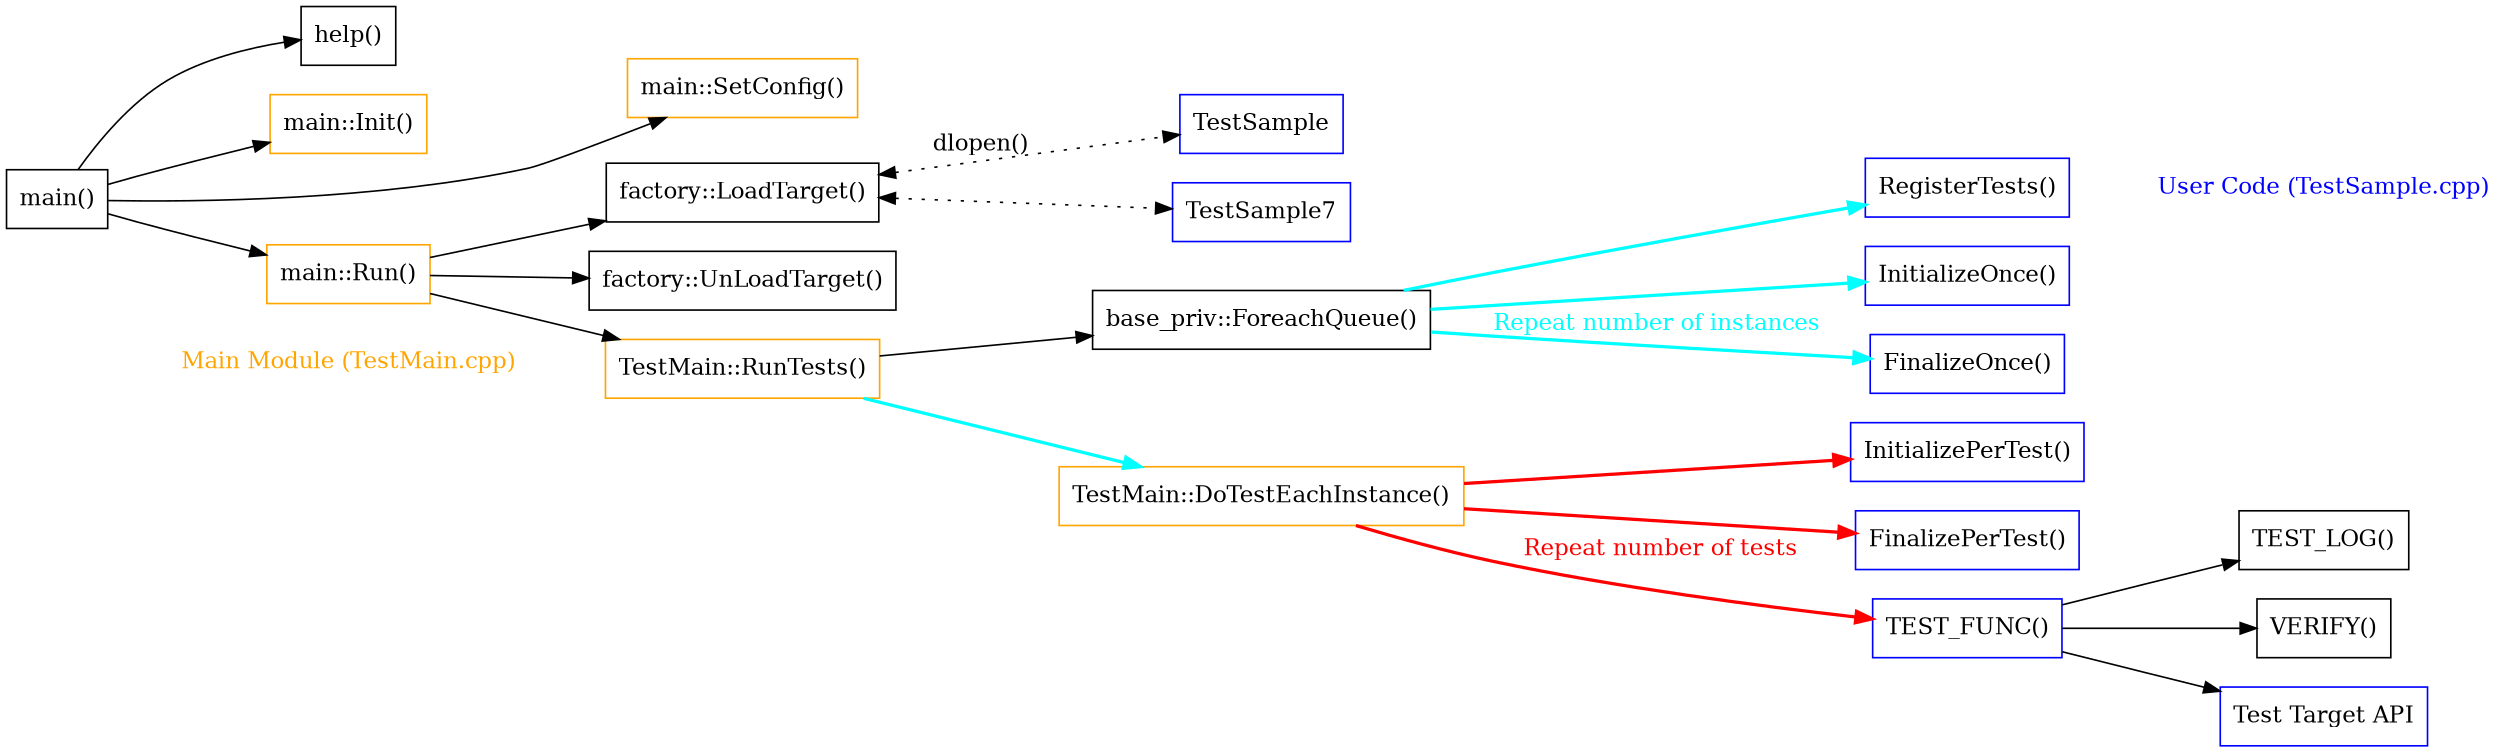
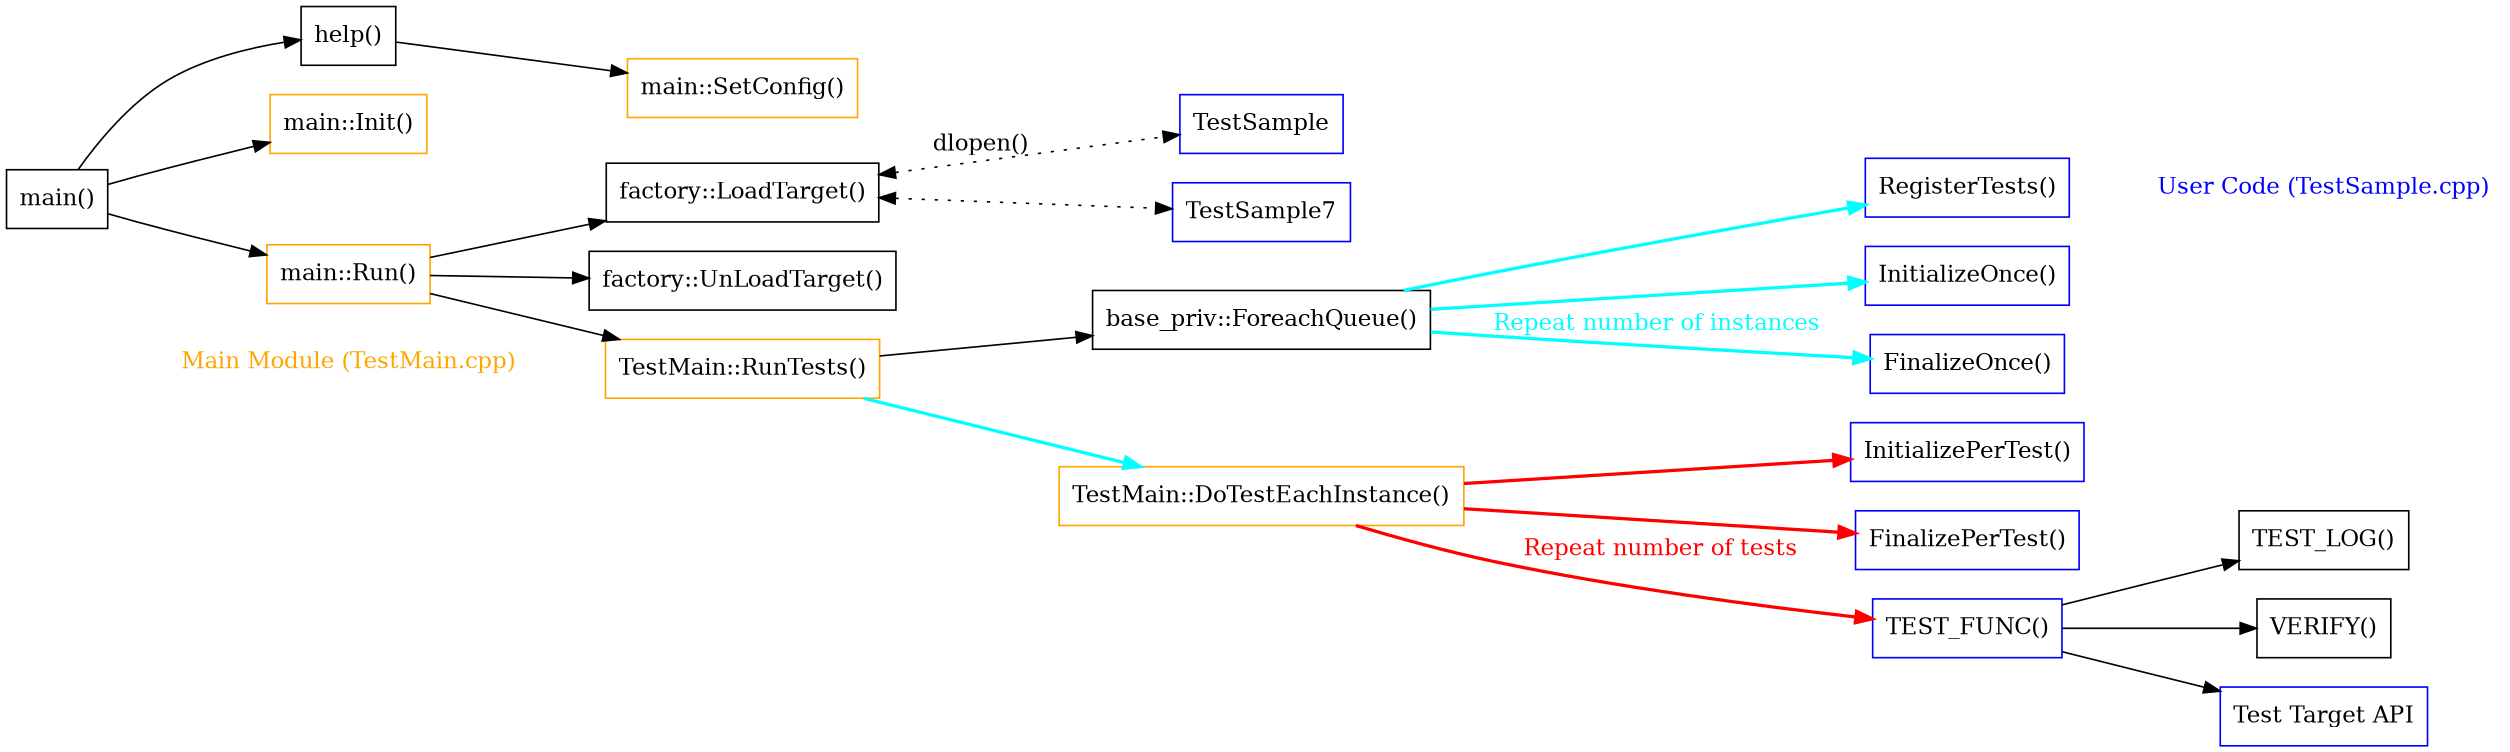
edge "main()" -> "main::SetConfig()": now "help()" -> "main::SetConfig()"
